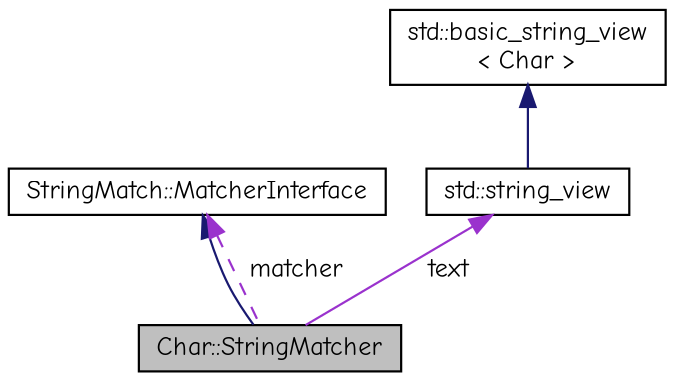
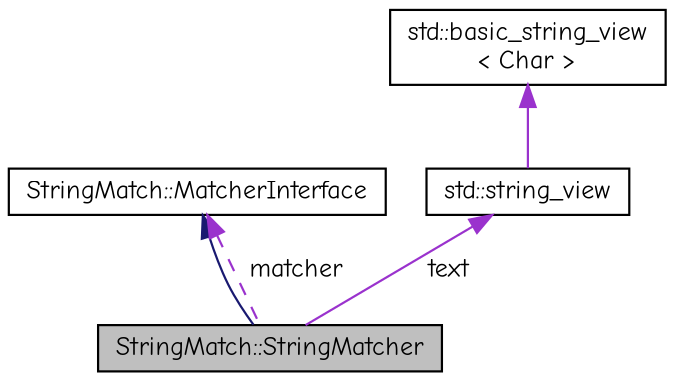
edge "std::string_view" -> "std::basic_string_view < Char >": color midnightblue -> darkorchid3
node "Char::StringMatcher": label "Char::StringMatcher" -> "StringMatch::StringMatcher"
